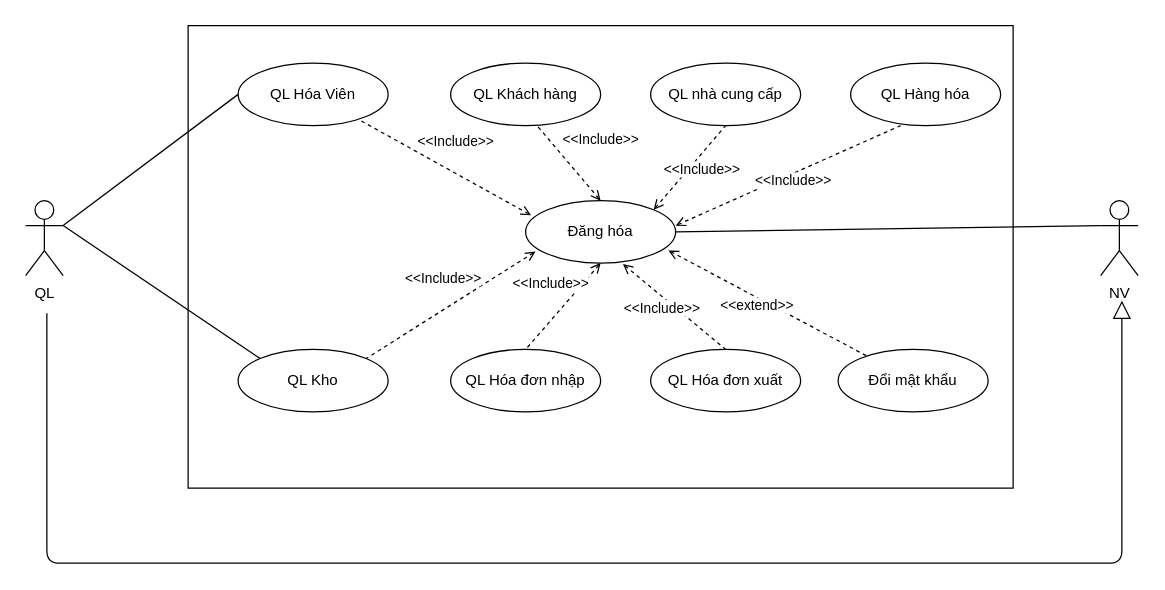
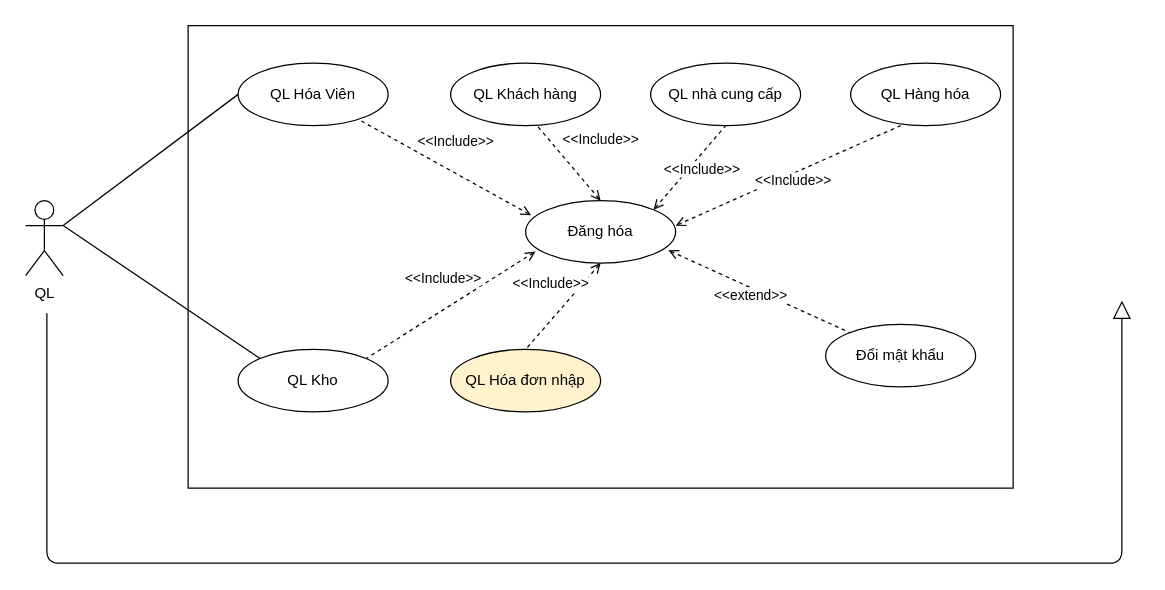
edge "Đăng hóa" -- "NV": removed
node "NV": removed
edge "QL Hóa đơn xuất" -> "Đăng hóa": removed, label "<<Include>>"
node "QL Hóa đơn nhập": fillcolor #ffffff -> #fff2cc
node "QL Hóa đơn xuất": removed
node "Đổi mật khẩu": moved (913, 381) -> (901, 356)
